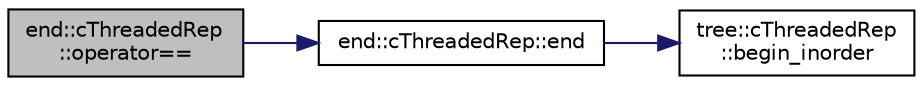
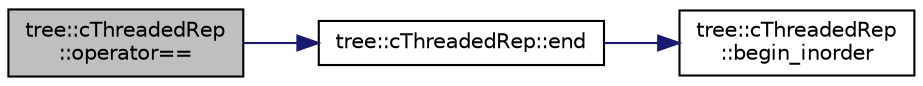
node "end::cThreadedRep ::operator==": label "end::cThreadedRep ::operator==" -> "tree::cThreadedRep ::operator=="
node "end::cThreadedRep::end": label "end::cThreadedRep::end" -> "tree::cThreadedRep::end"
